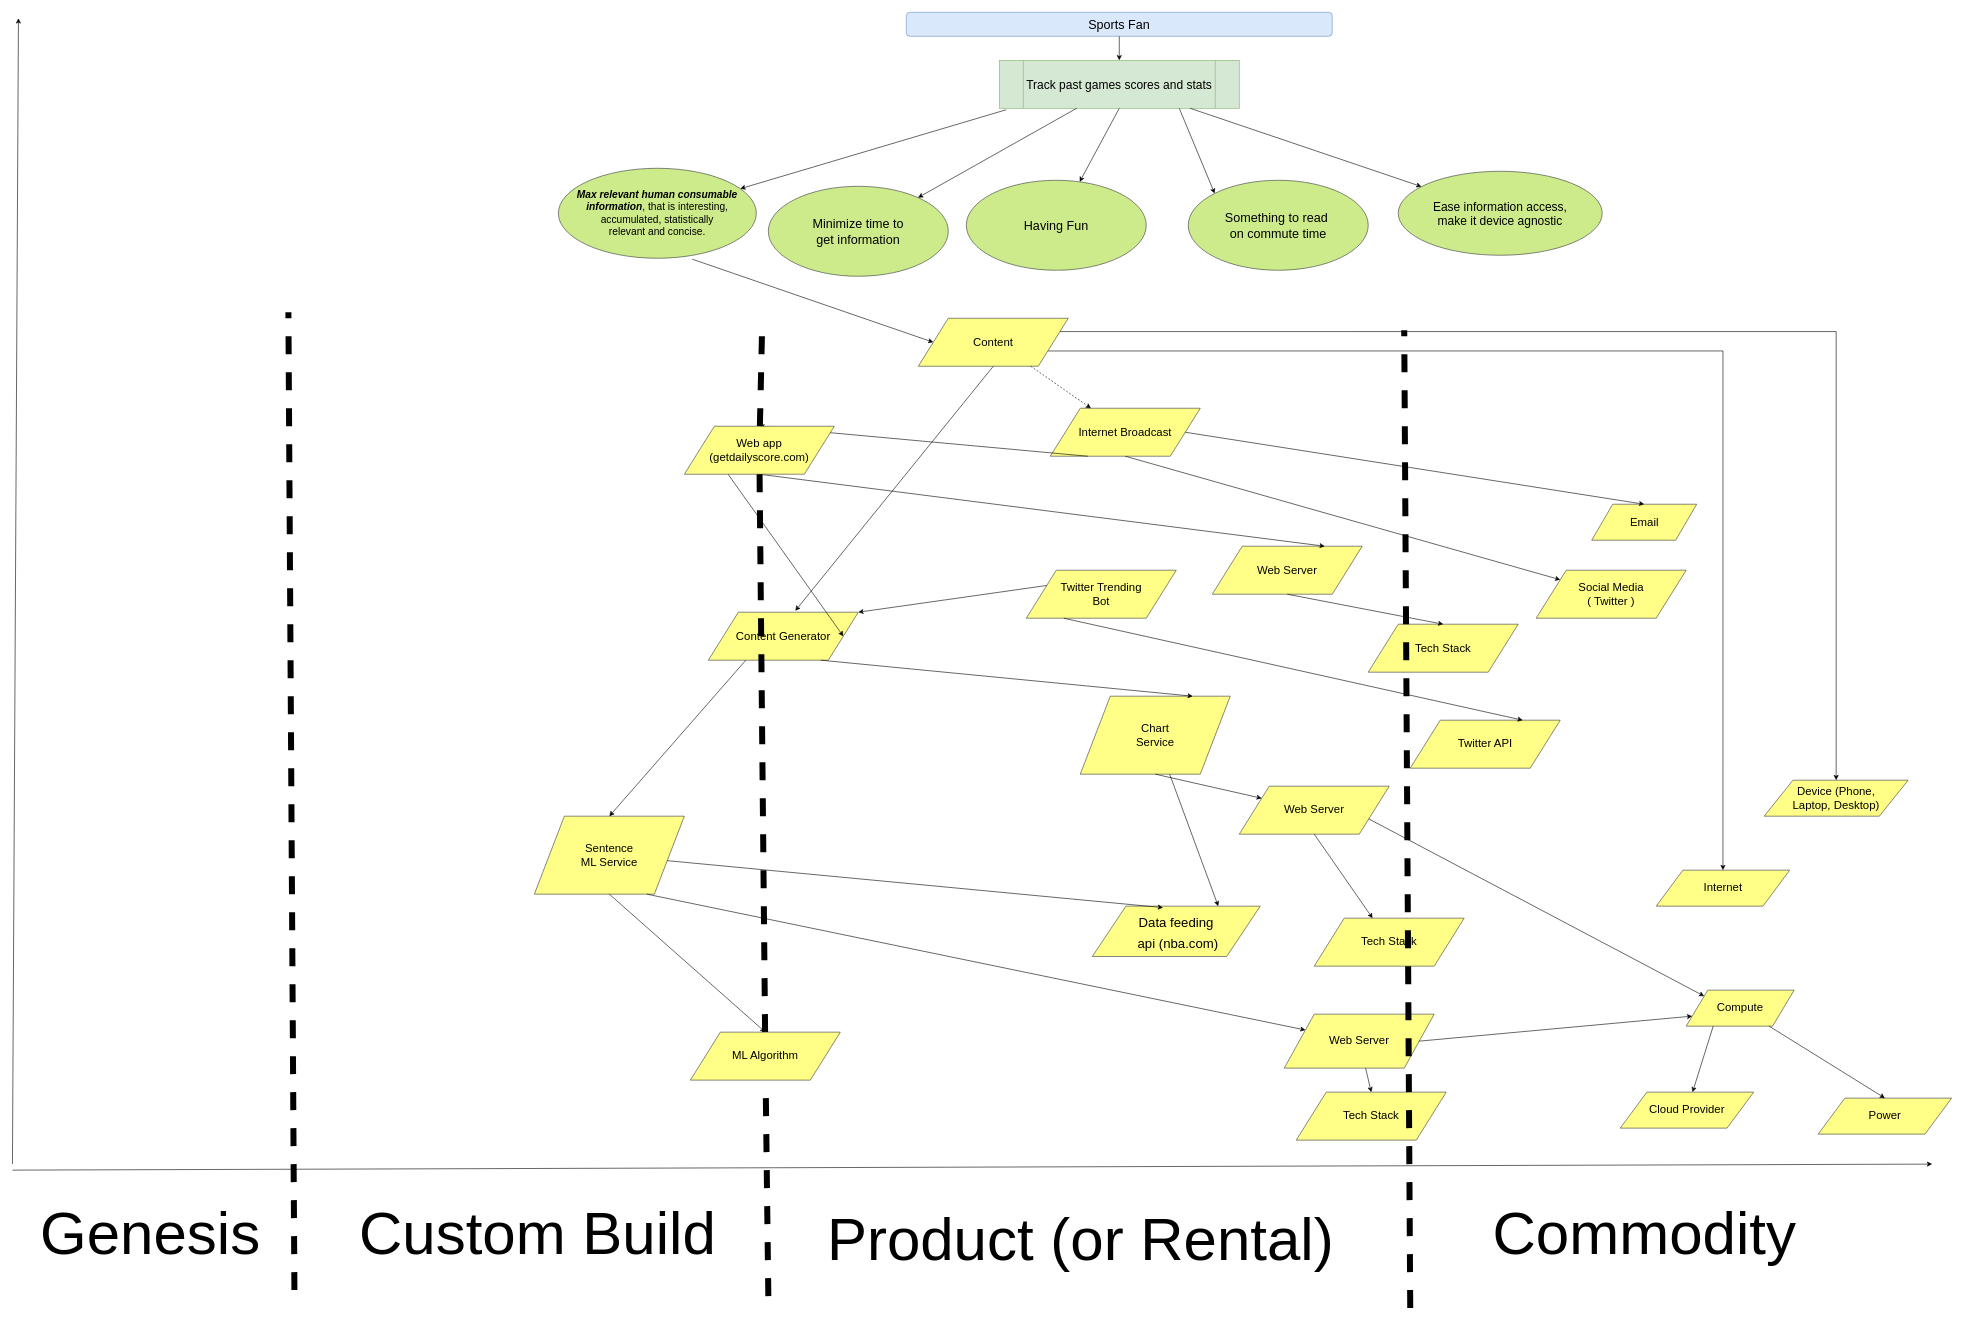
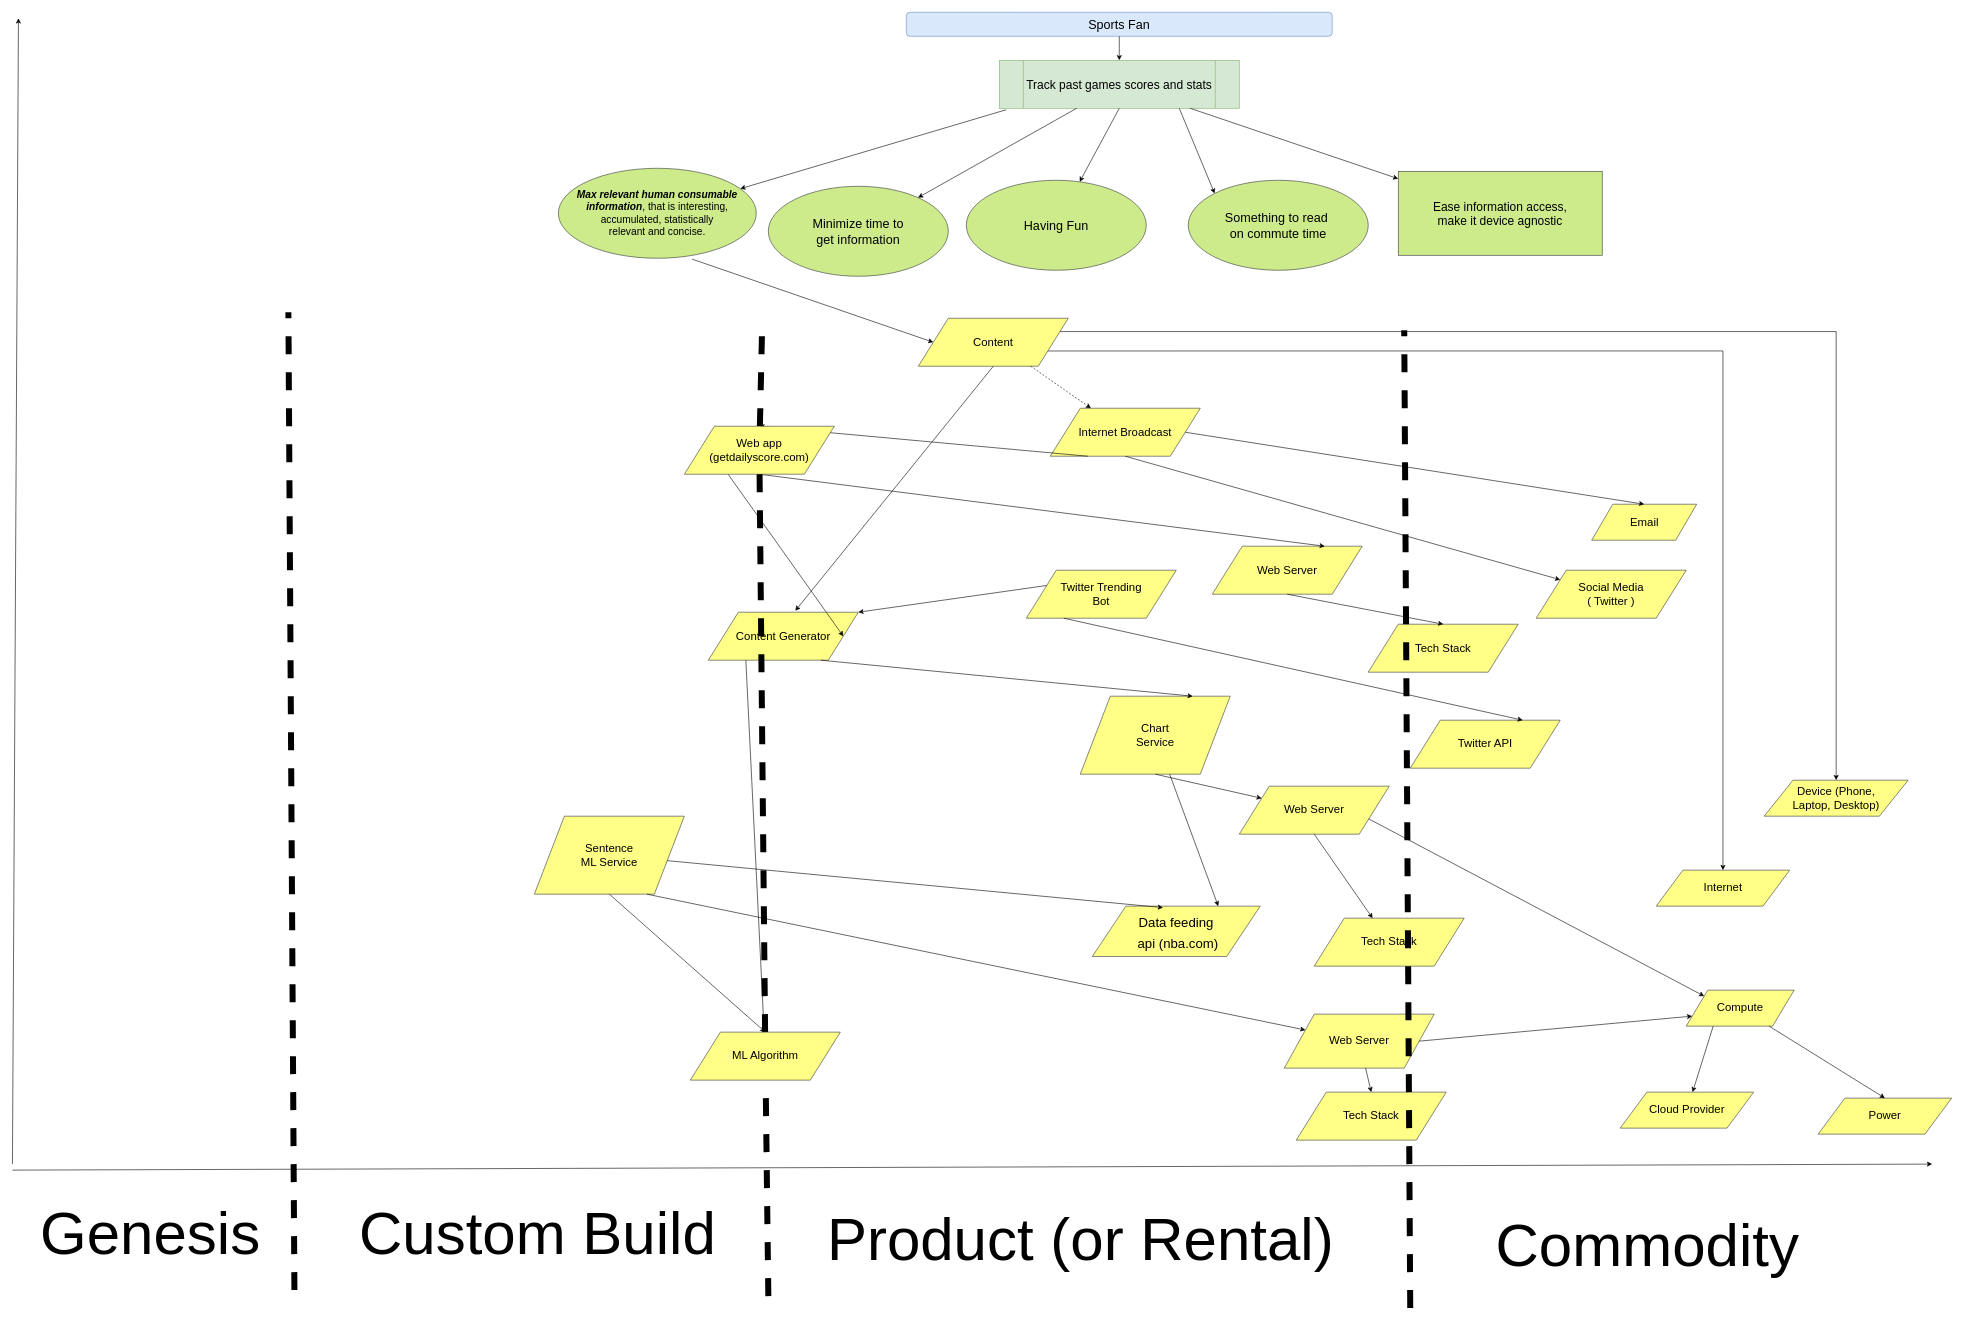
node "Ease information access, make it device agnostic": shape ellipse -> rectangle
edge "Content Generator" -> "Sentence ML Service": now "Content Generator" -> "ML Algorithm"
node "Commodity": moved (1644, 1233) -> (1647, 1245)
